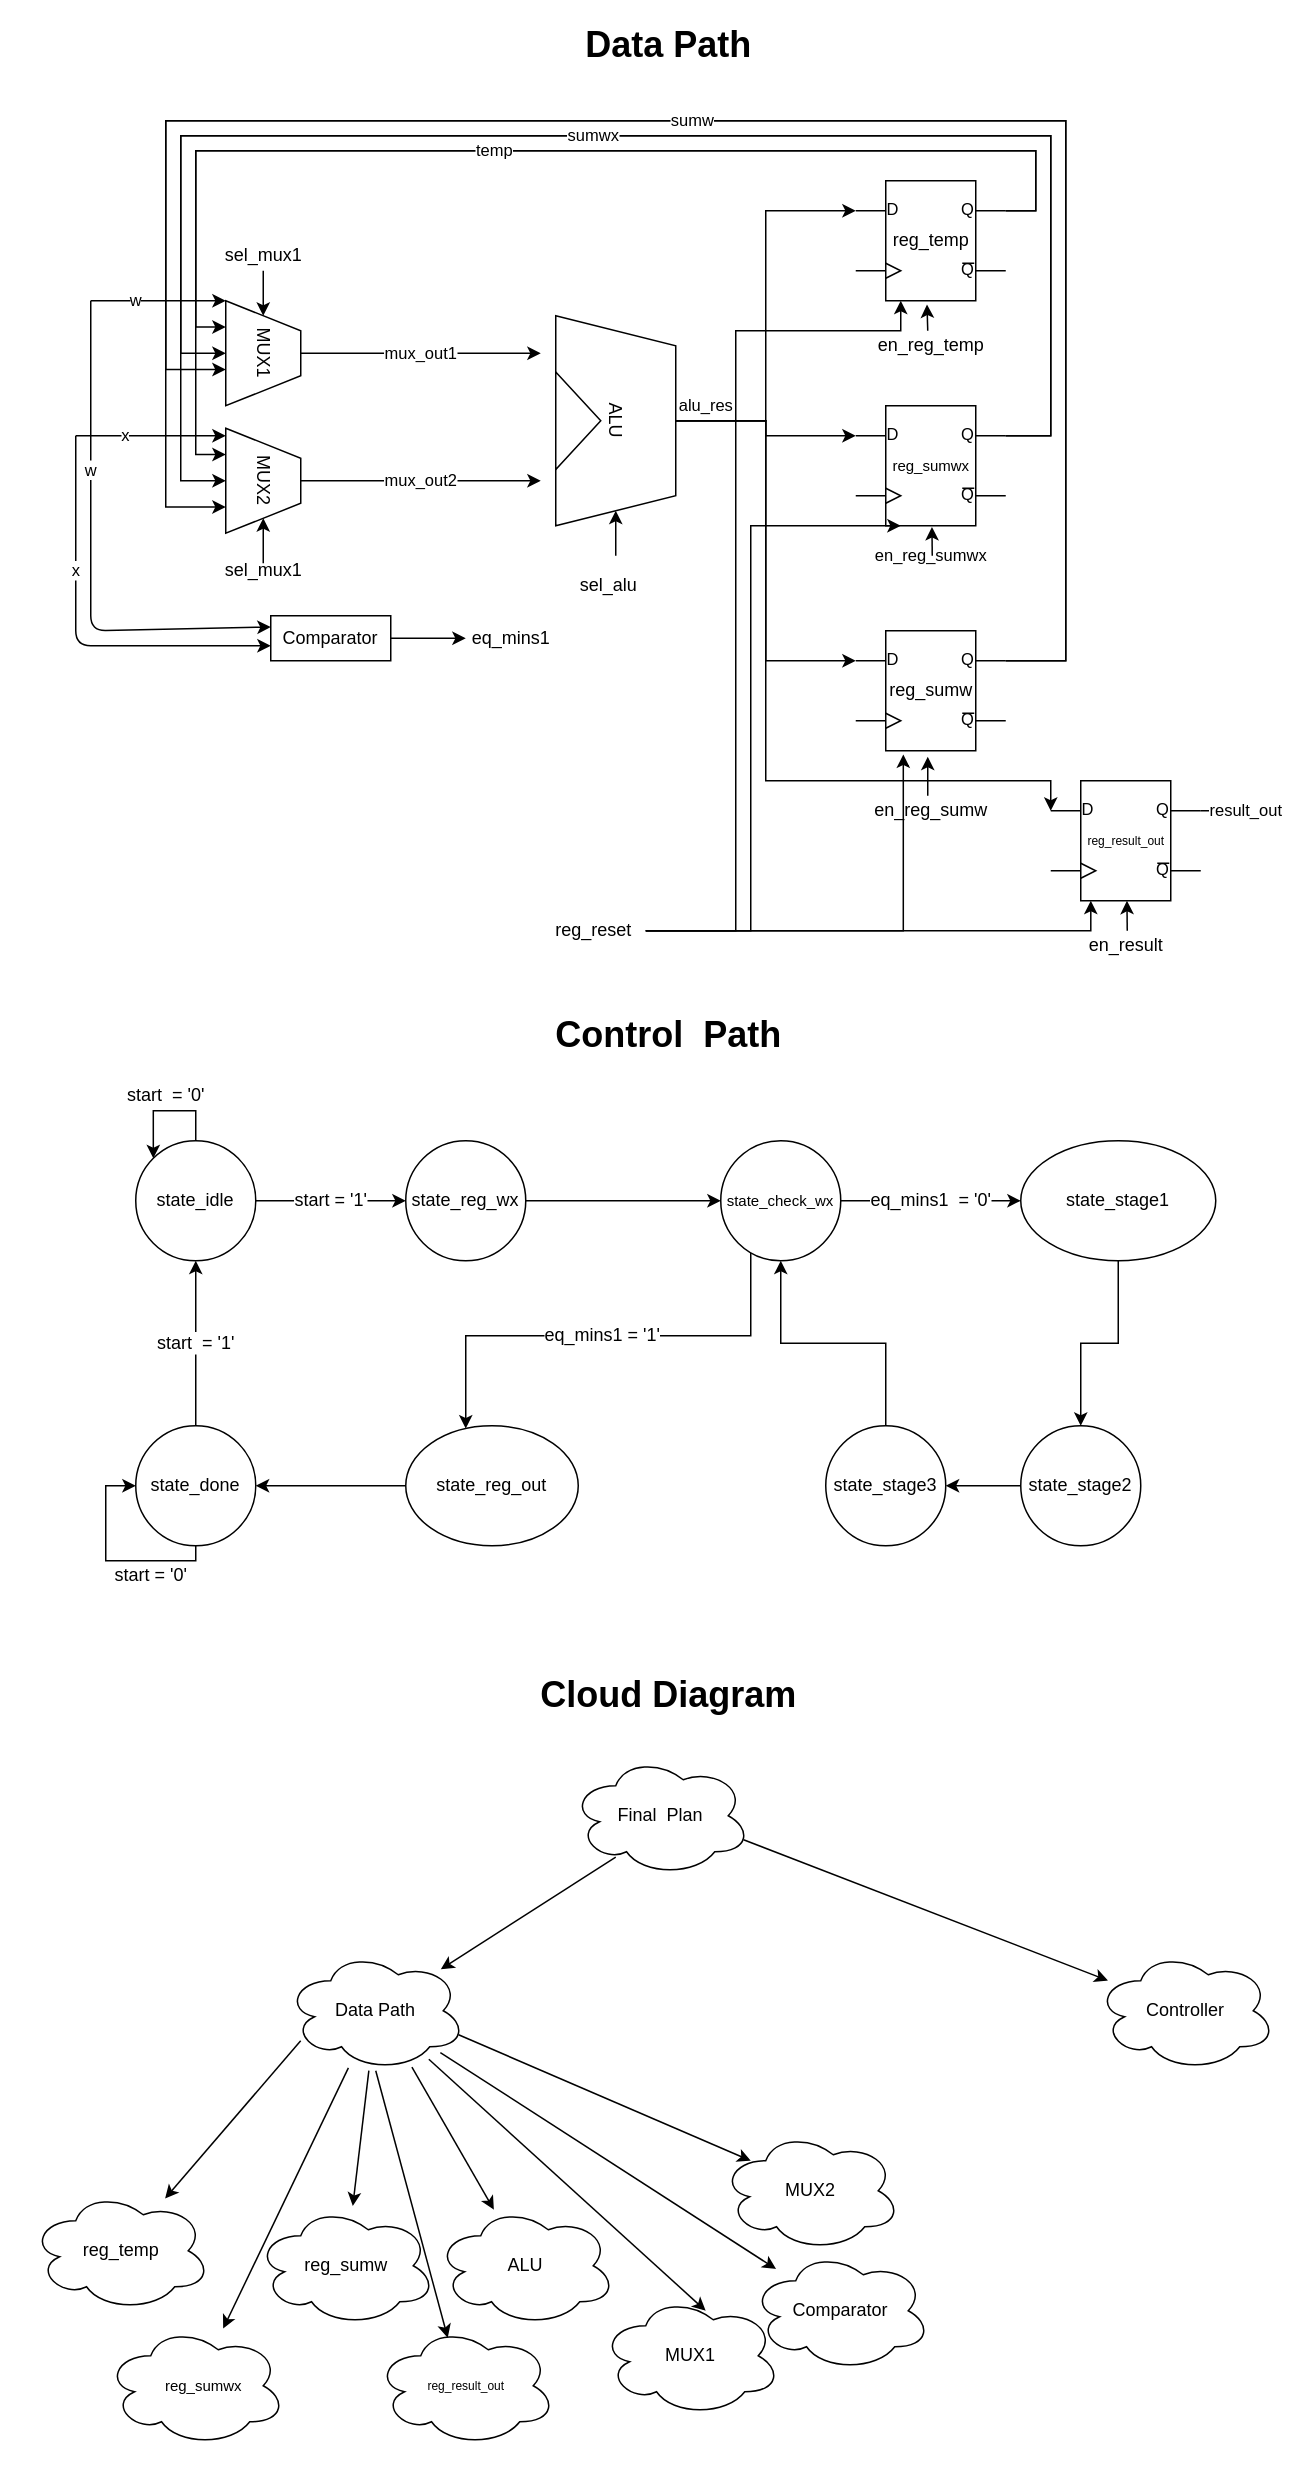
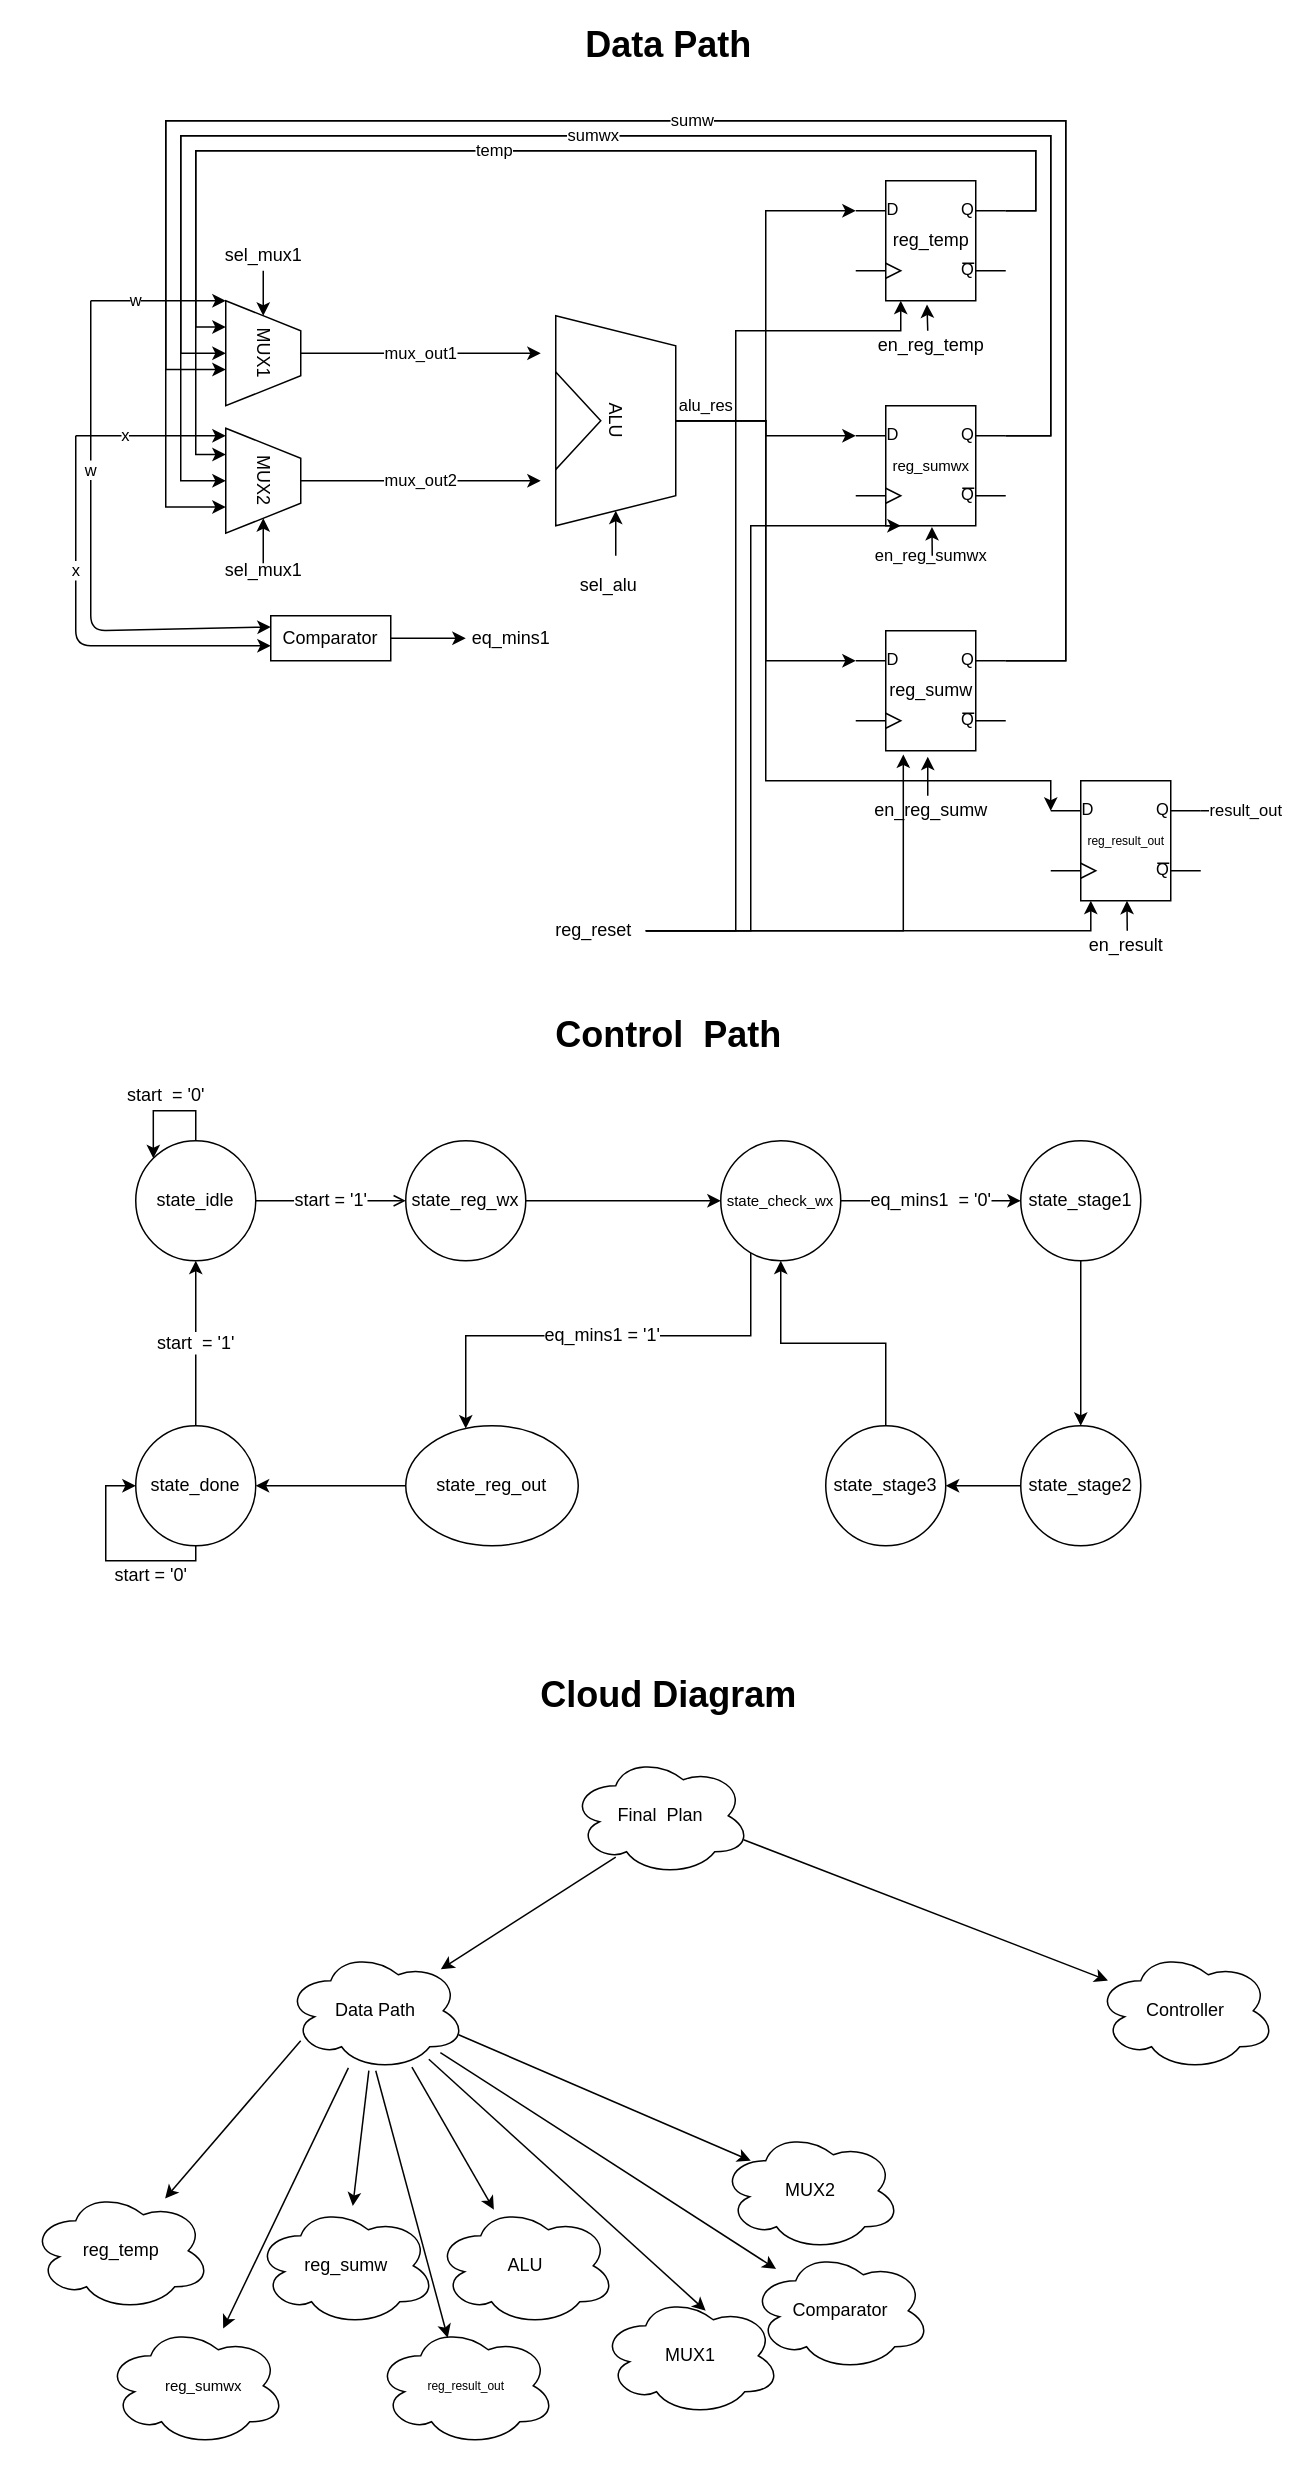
edge "state_idle" -> "state_reg_wx": arrowhead classic -> open
node "state_stage1": size 195x120 -> 120x120
